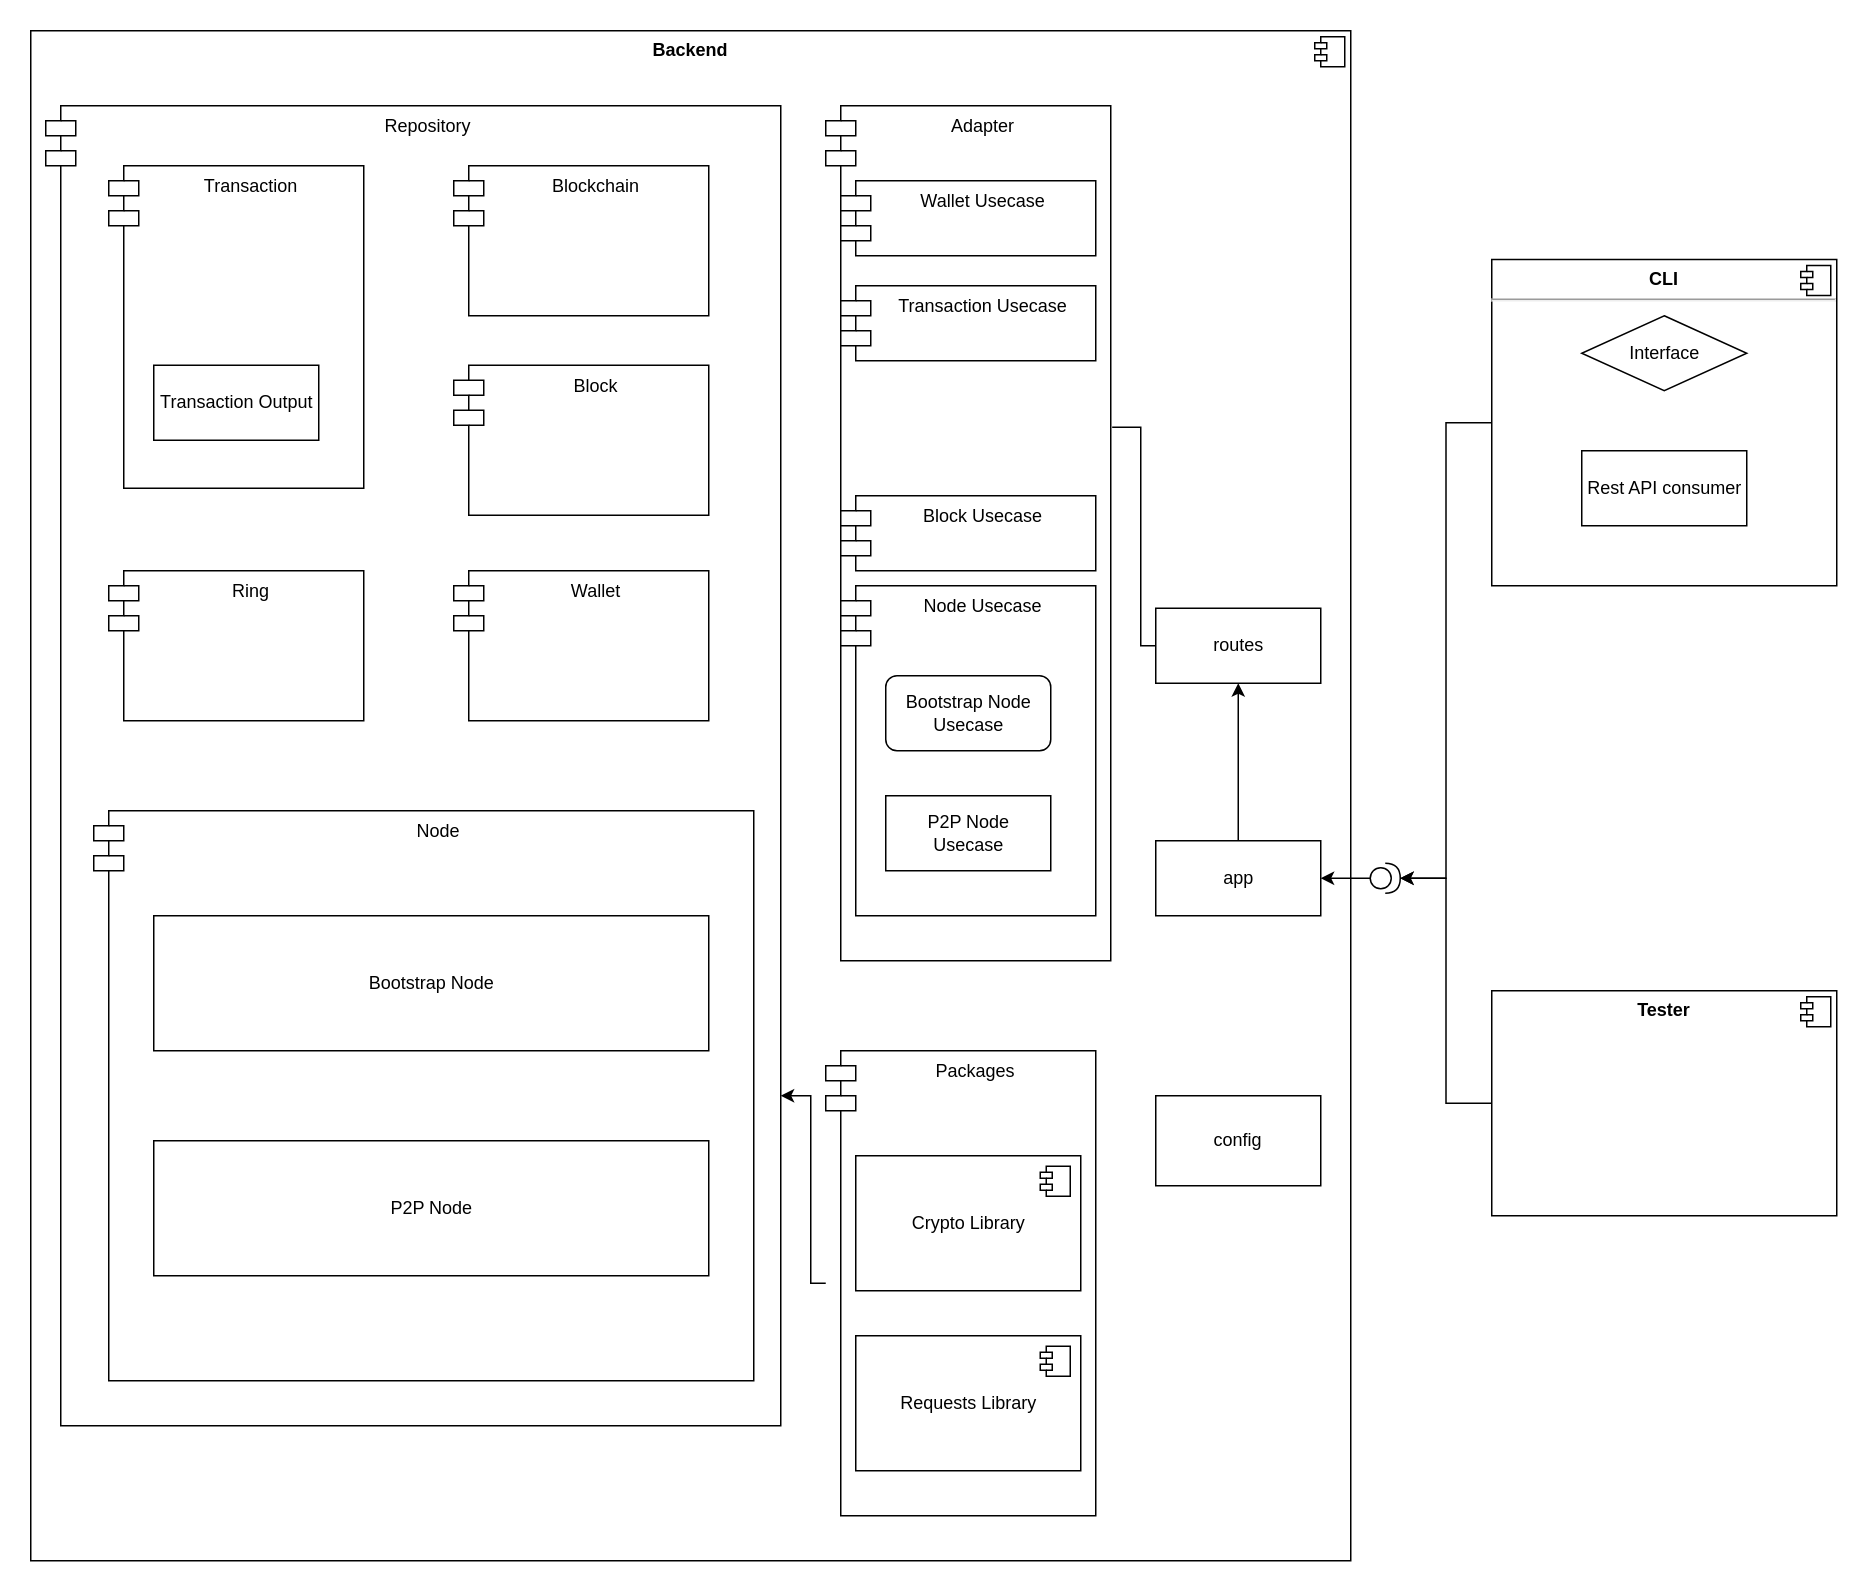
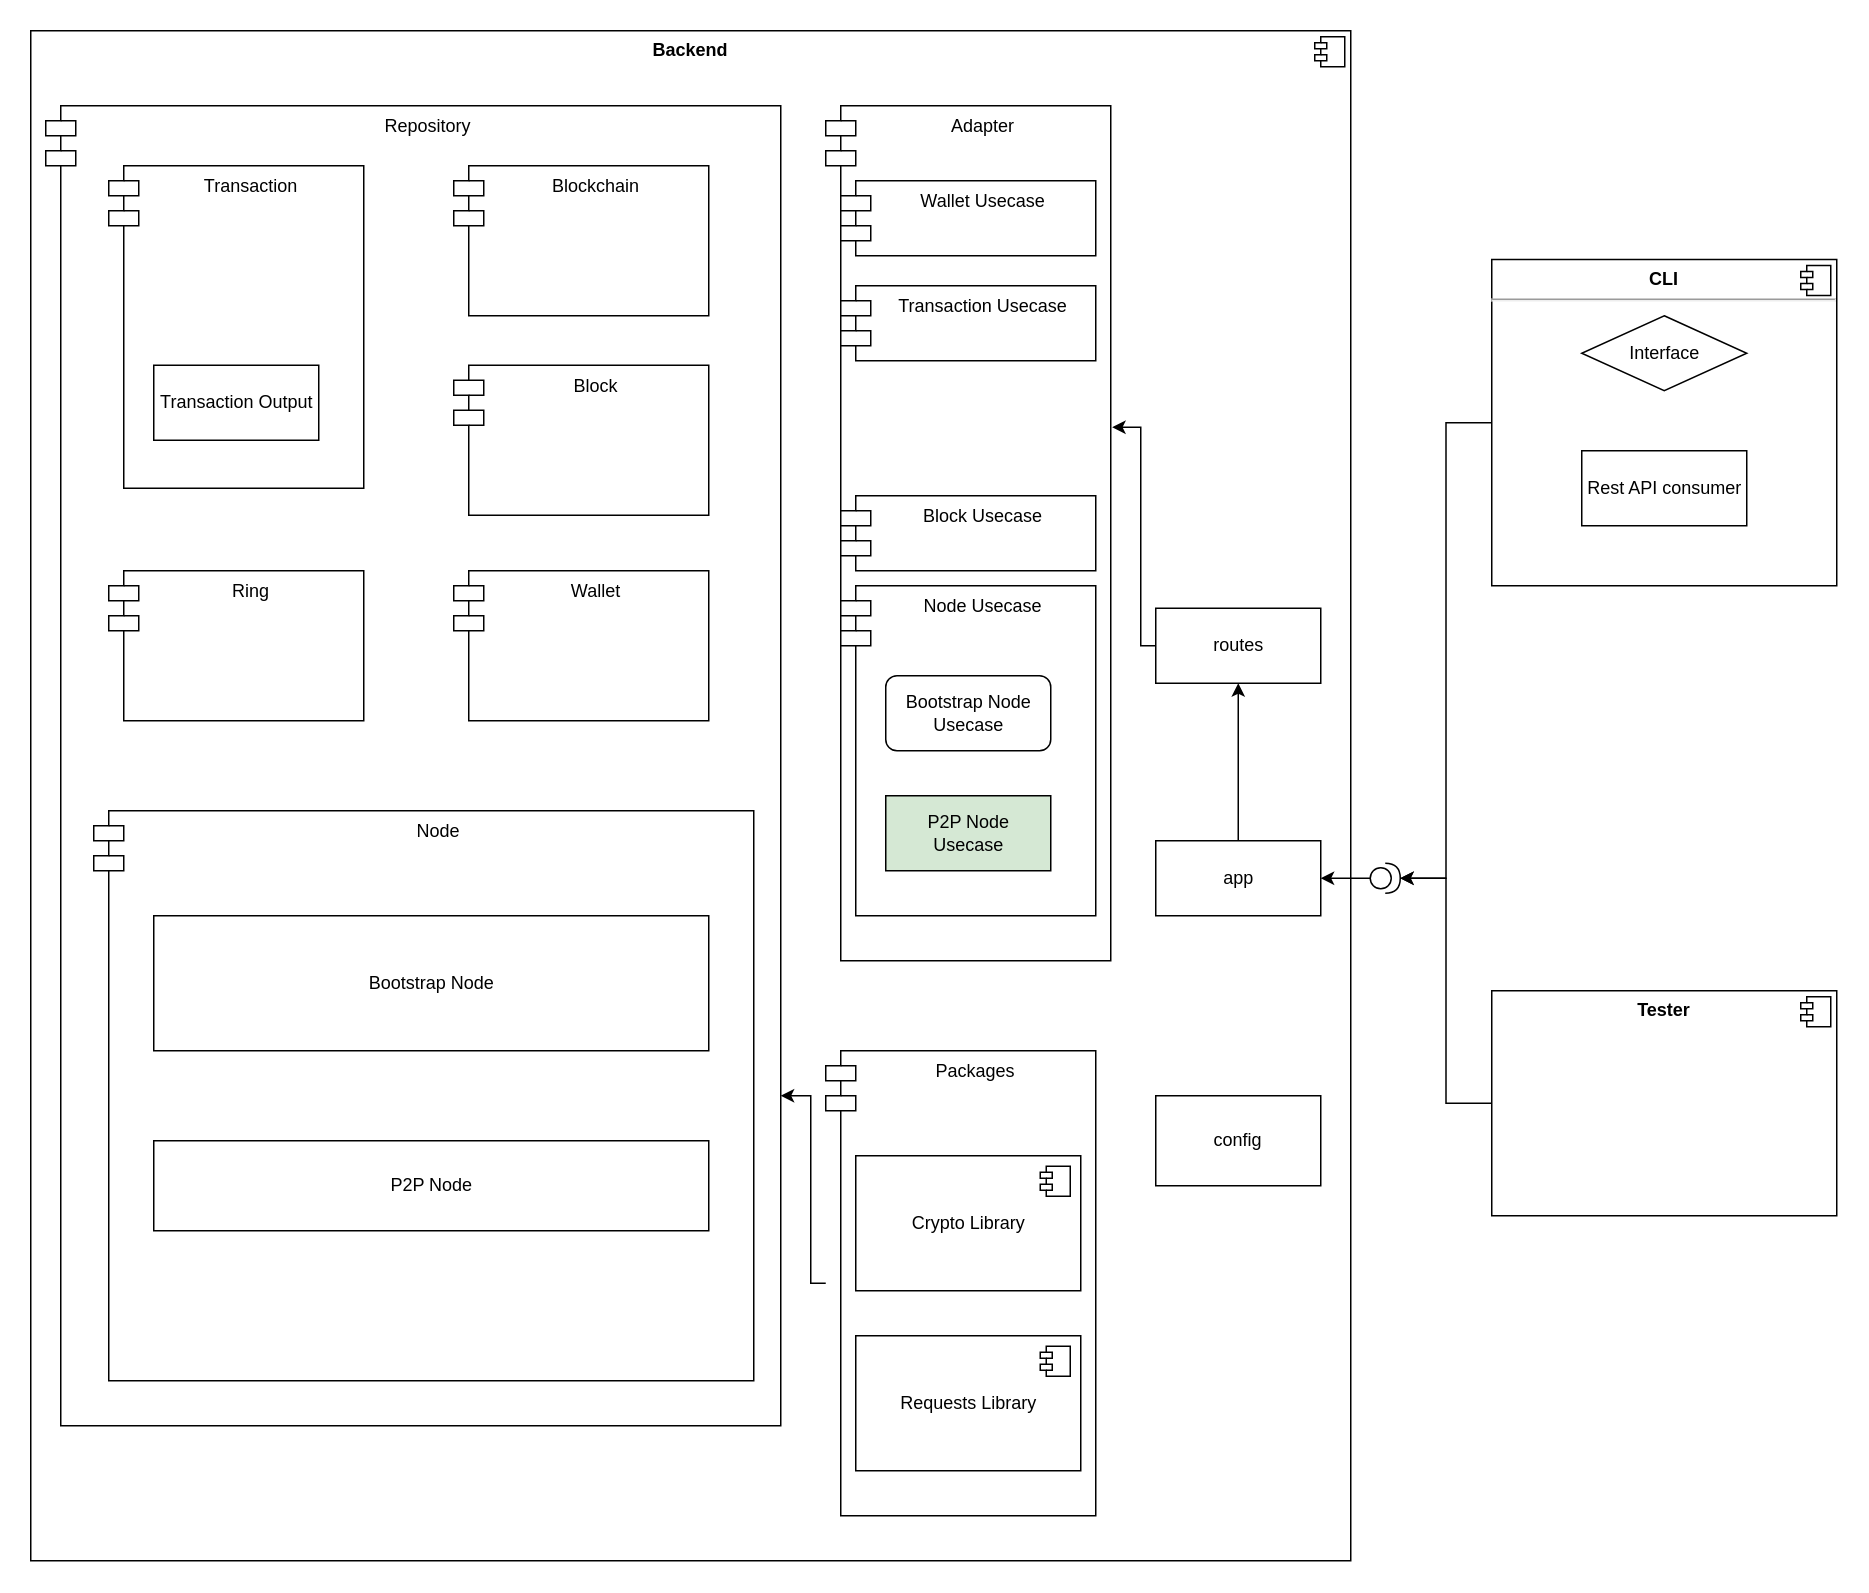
edge "Adapter" -- "routes": arrowhead none -> classic
node "P2P Node Usecase": fillcolor #ffffff -> #d5e8d4
node "P2P Node": size 555x135 -> 555x90
